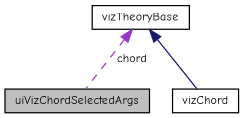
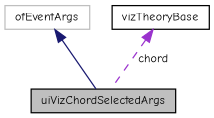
node "ofEventArgs": added
node "vizChord": removed
